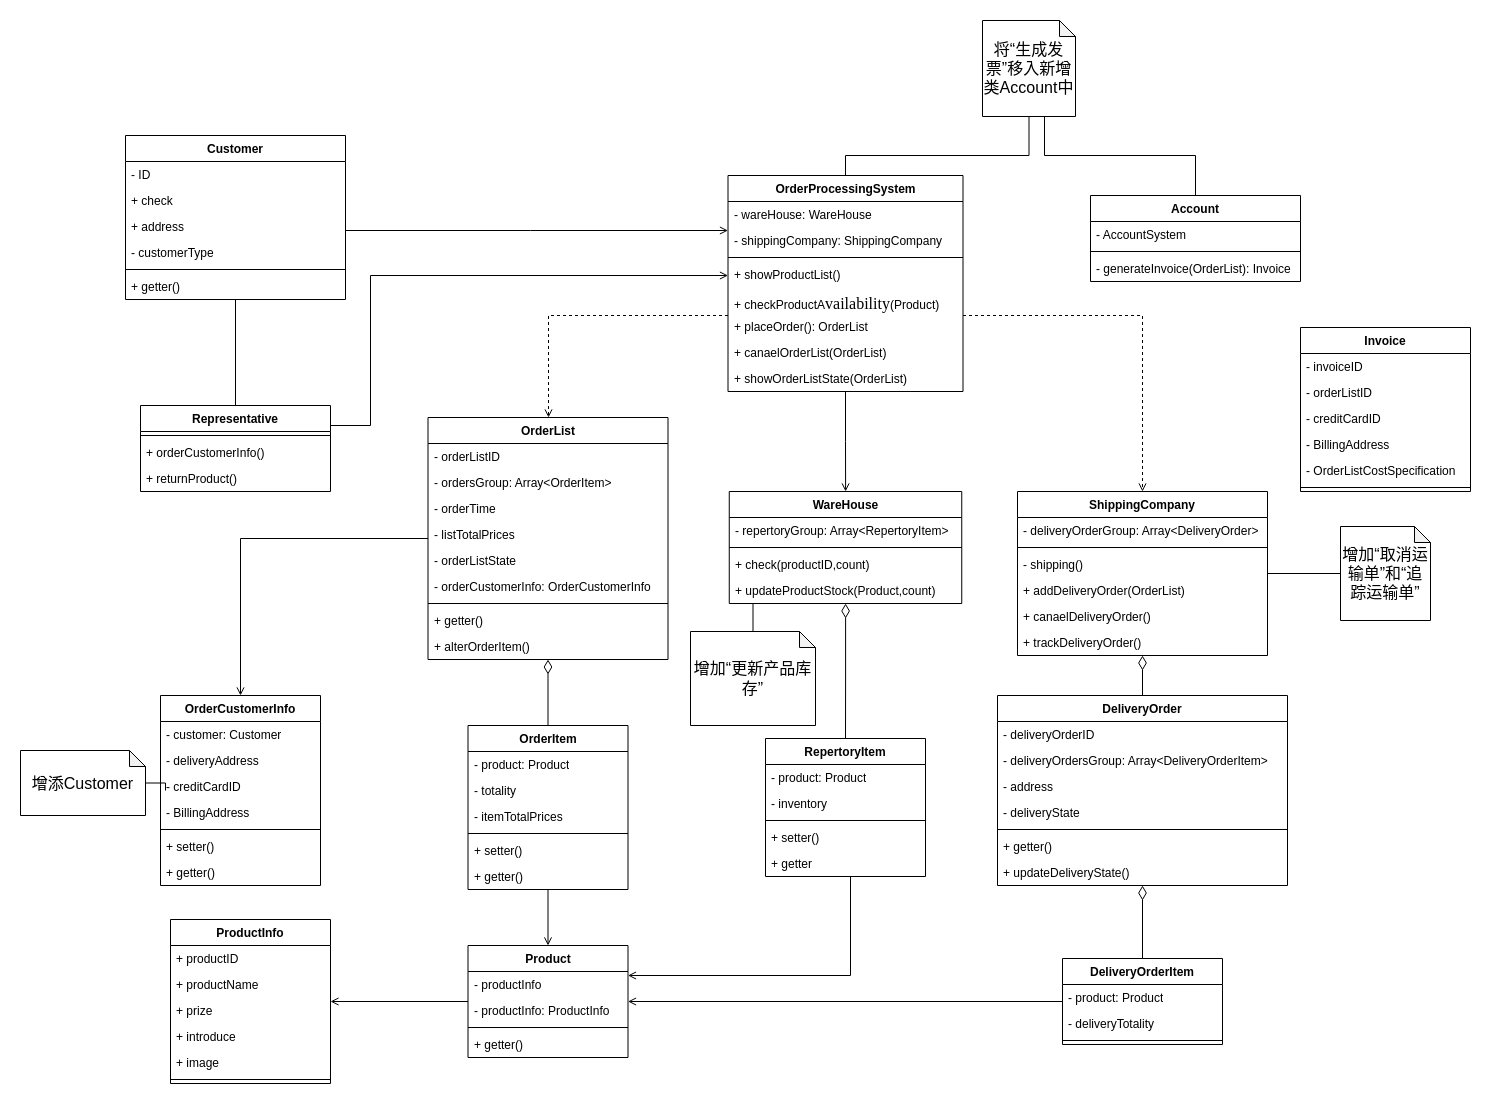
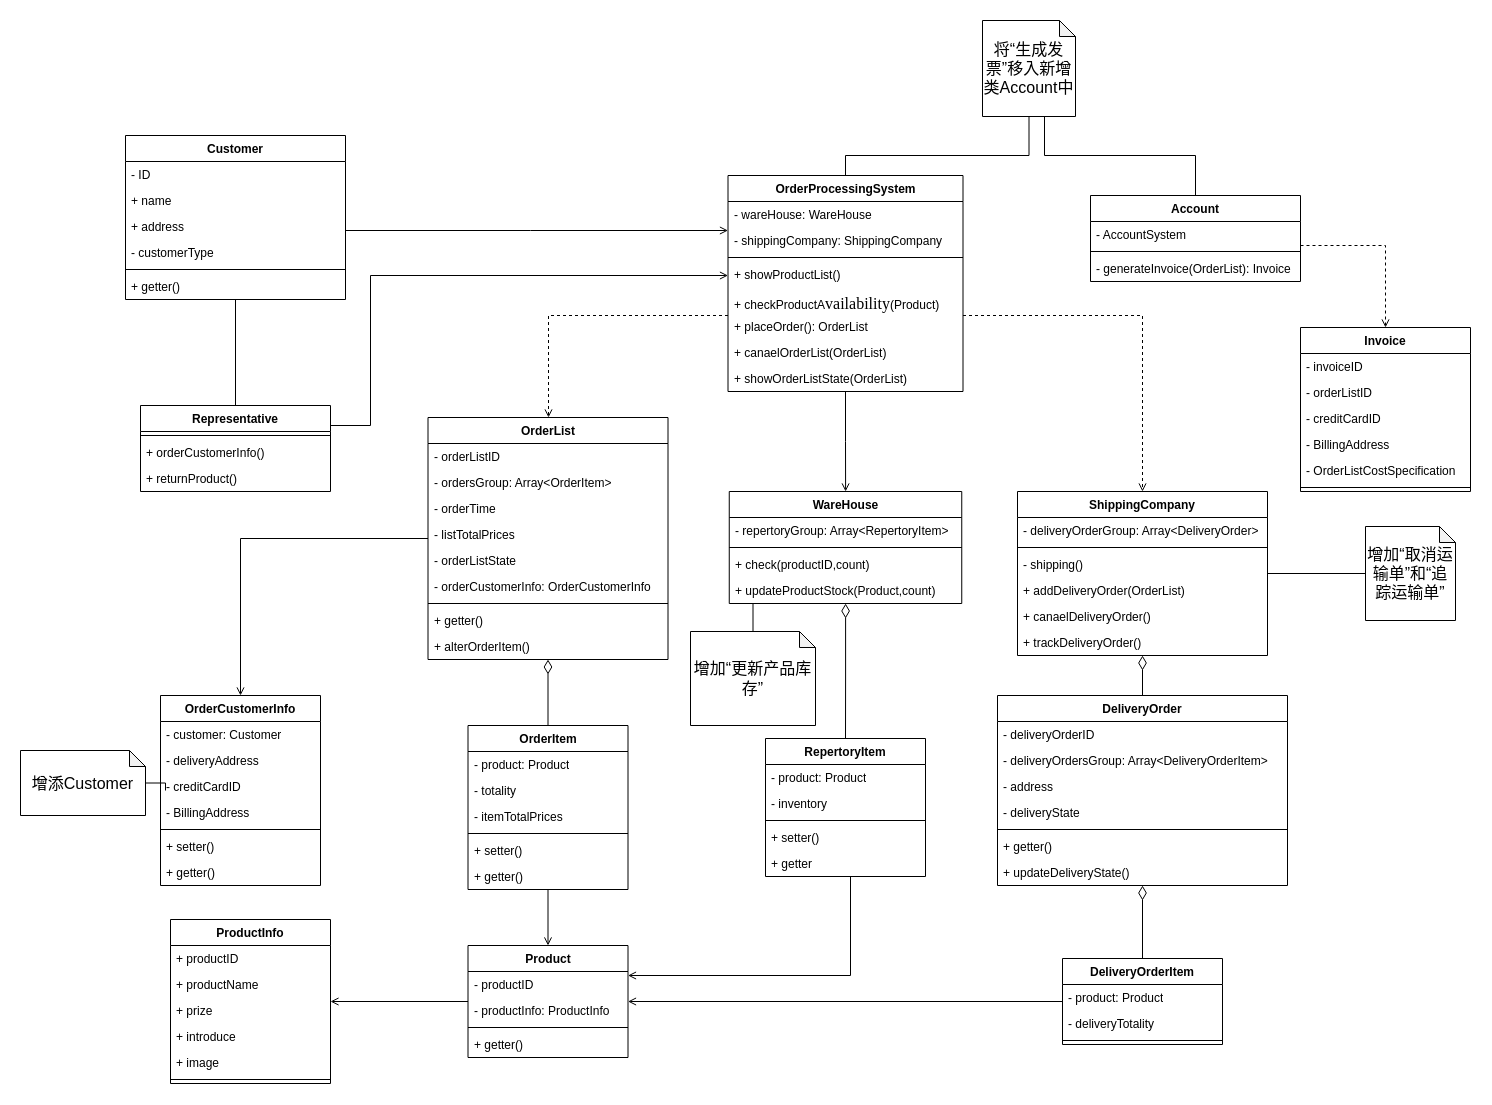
node "+ check": label "+ check" -> "+ name"
edge "Account" -> "Invoice": added
node "增加“取消运输单”和“追踪运输单”": moved (1386, 574) -> (1411, 574)
node "- productInfo": label "- productInfo" -> "- productID"
